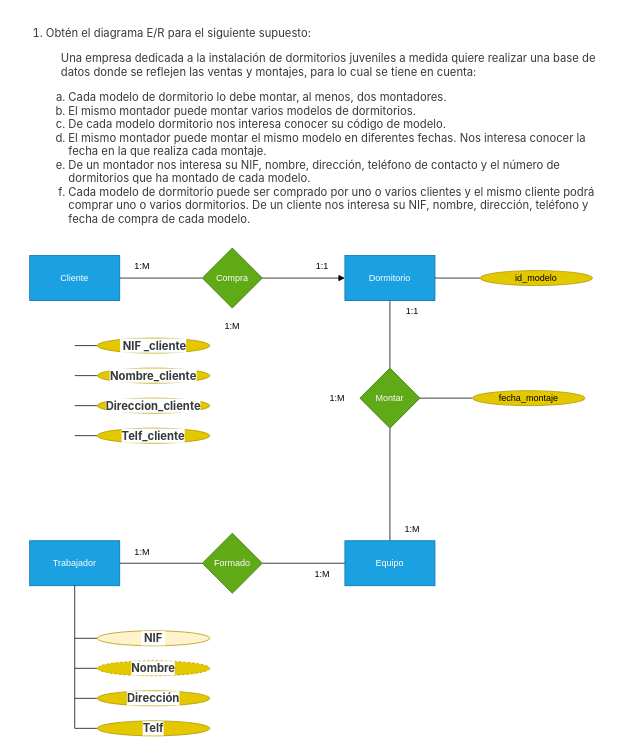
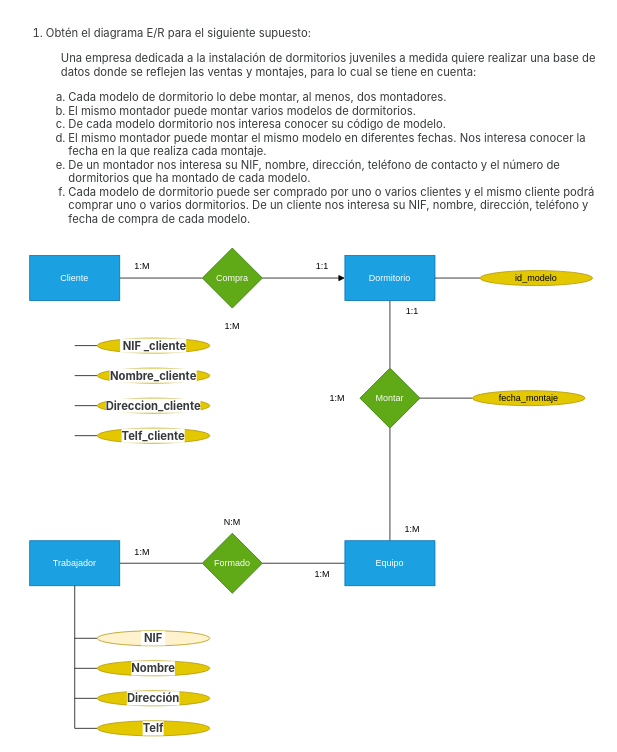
node "N:M": added
node "Nombre": style dashed -> solid
